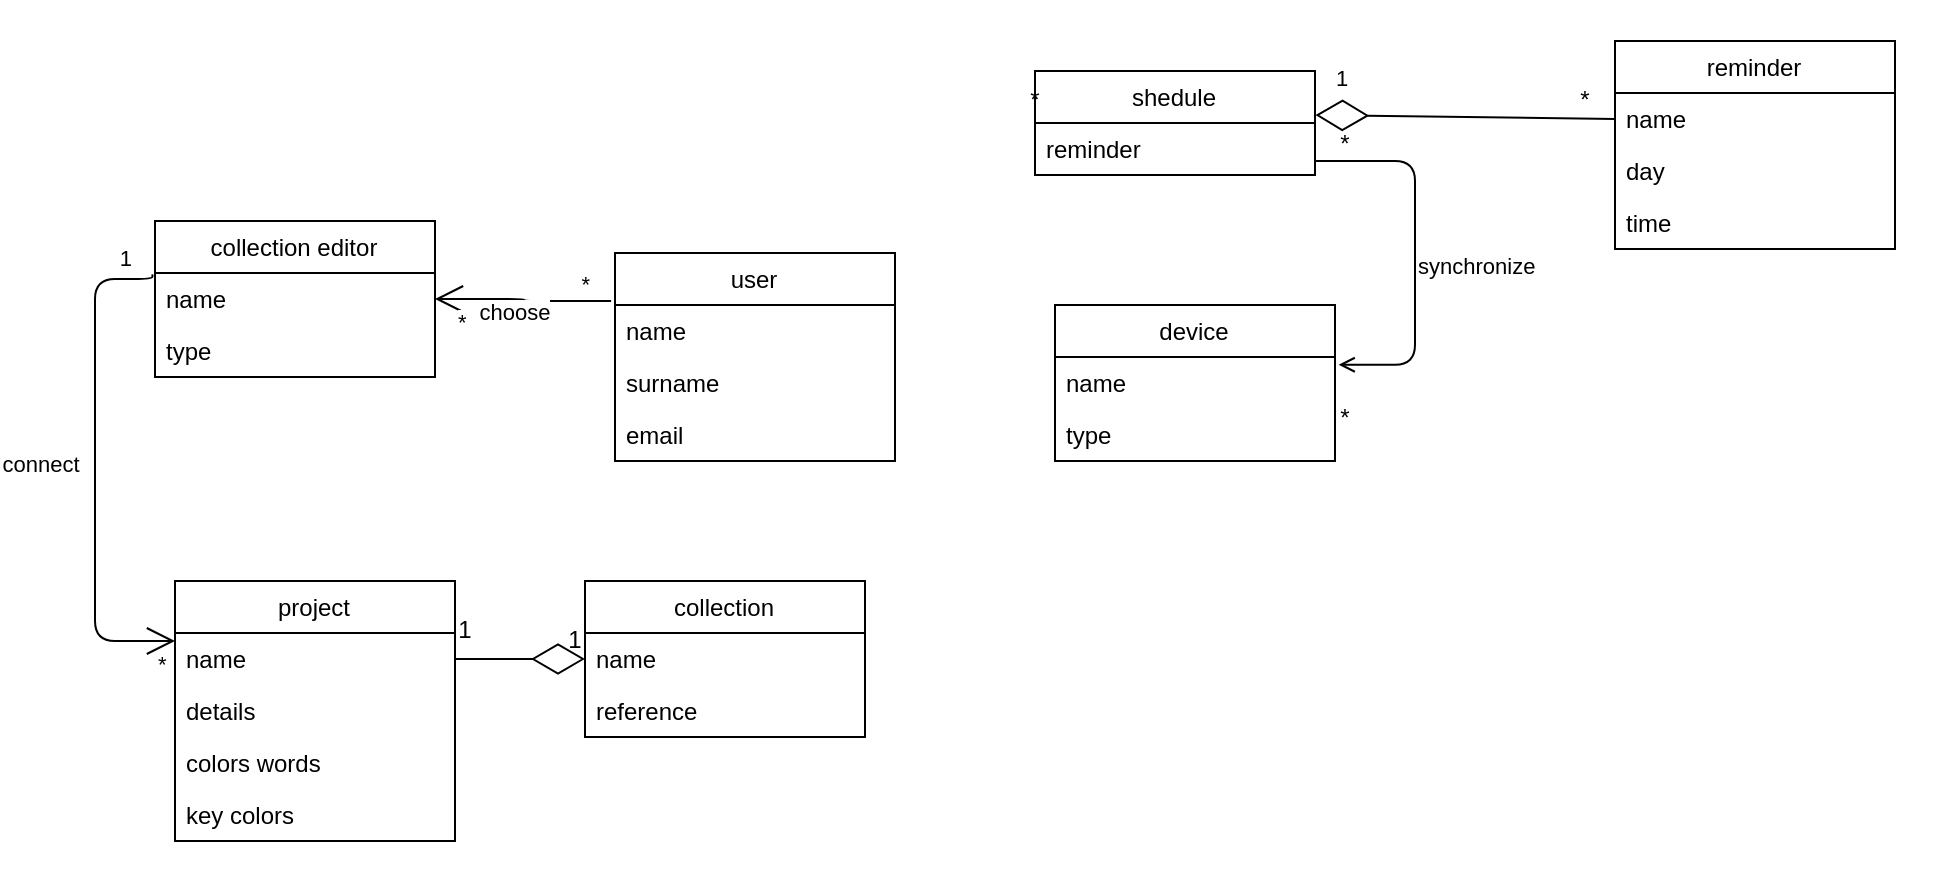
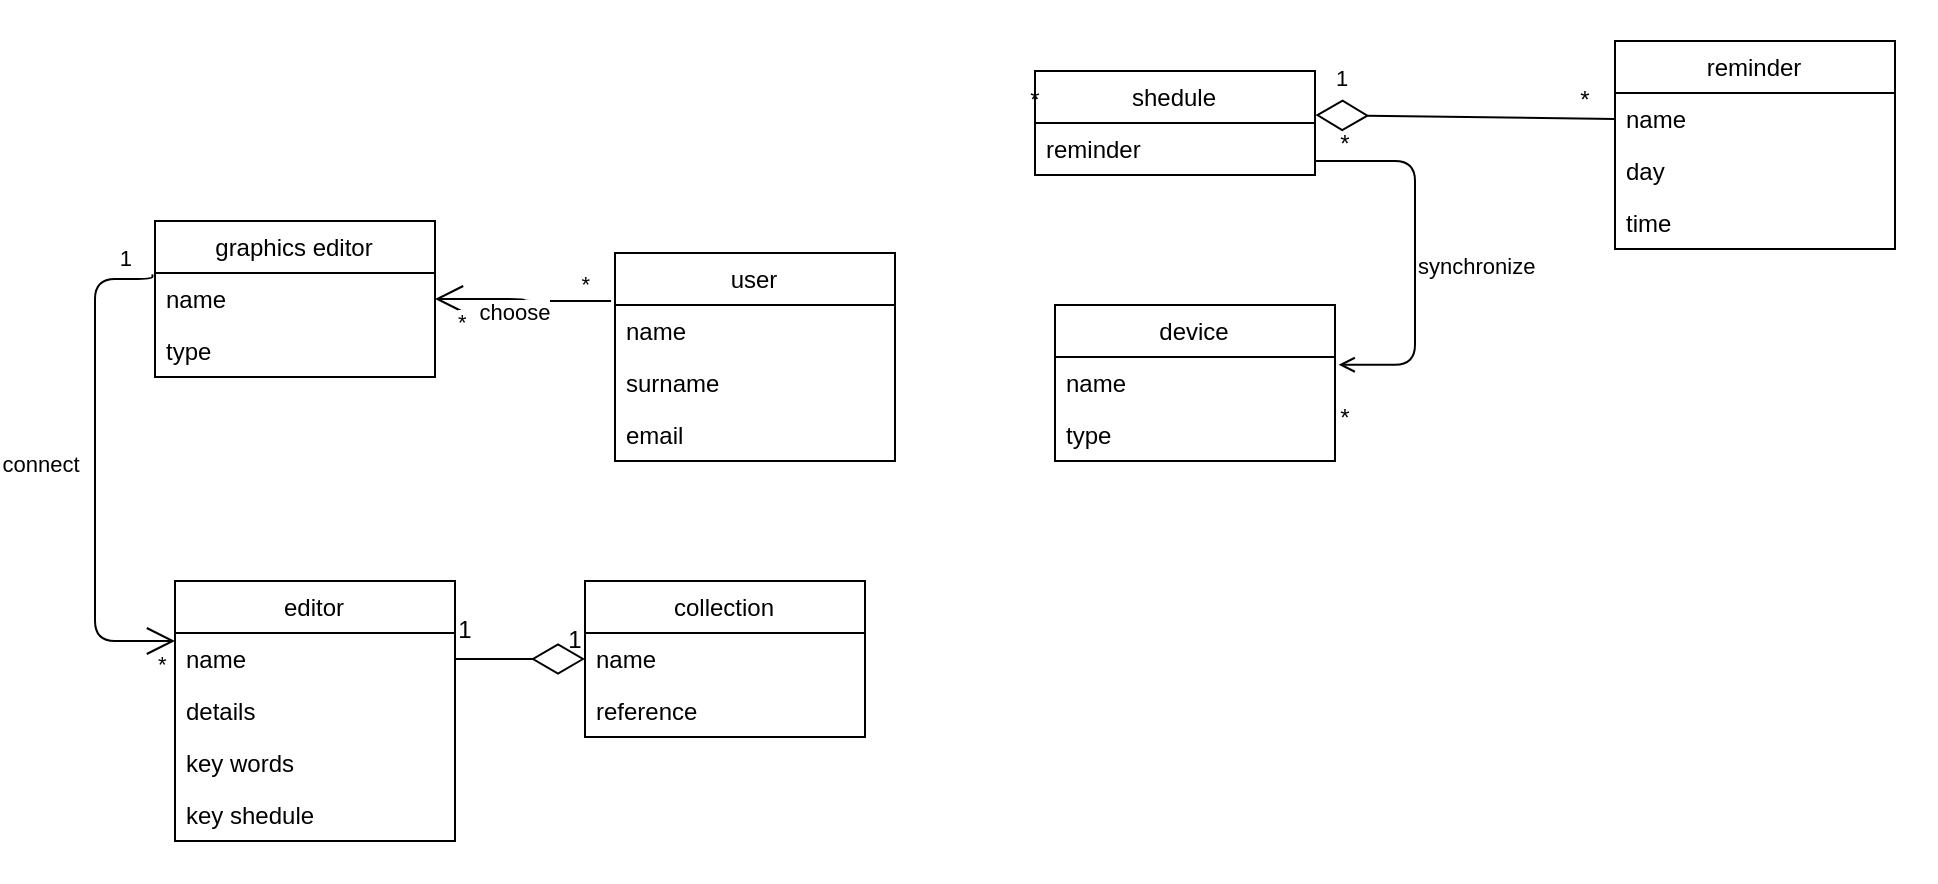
node "collection editor": label "collection editor" -> "graphics editor"
node "project": label "project" -> "editor"
node "colors words": label "colors words" -> "key words"
node "key colors": label "key colors" -> "key shedule"
